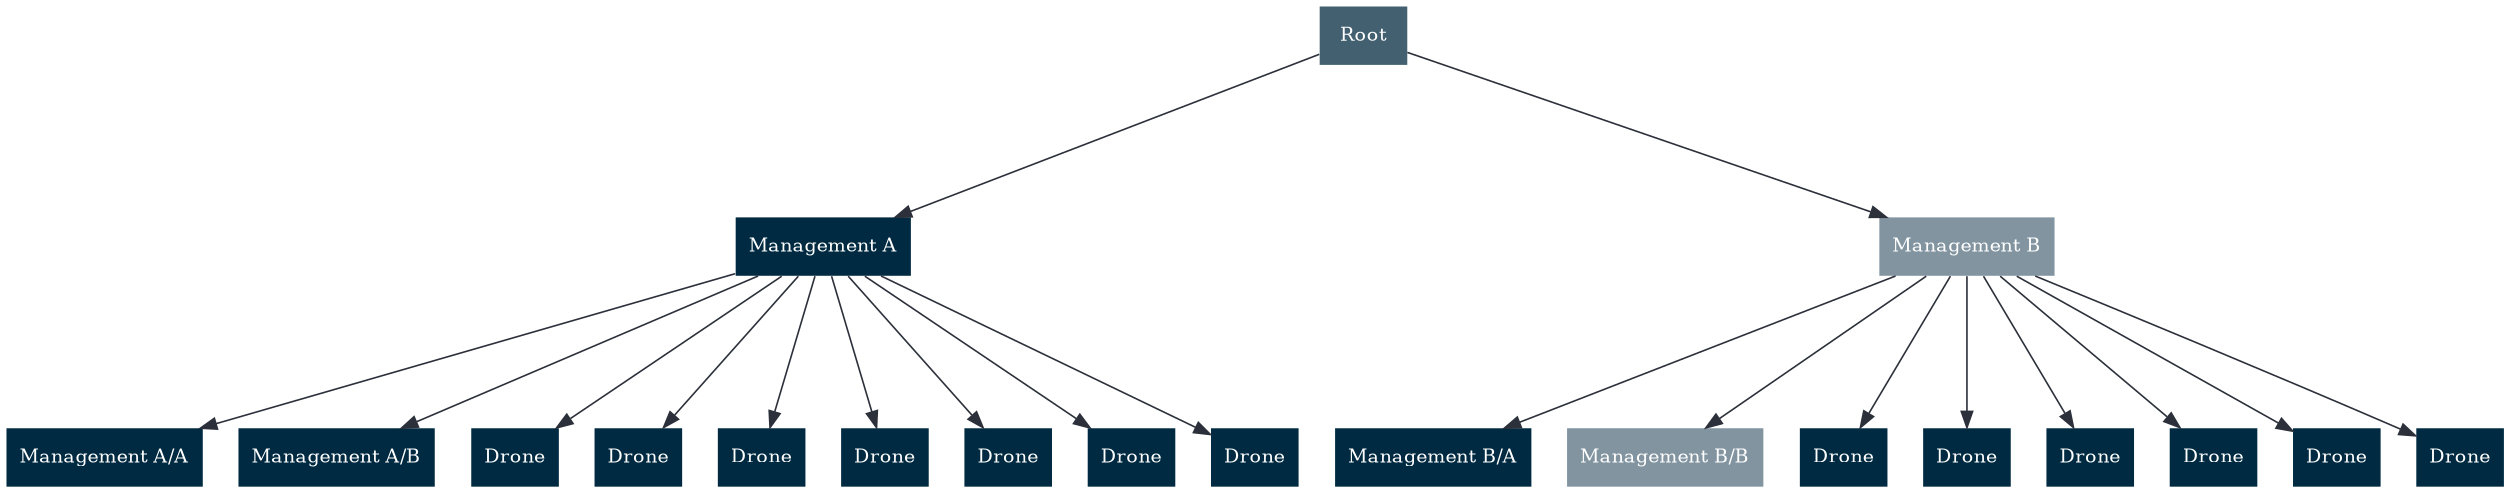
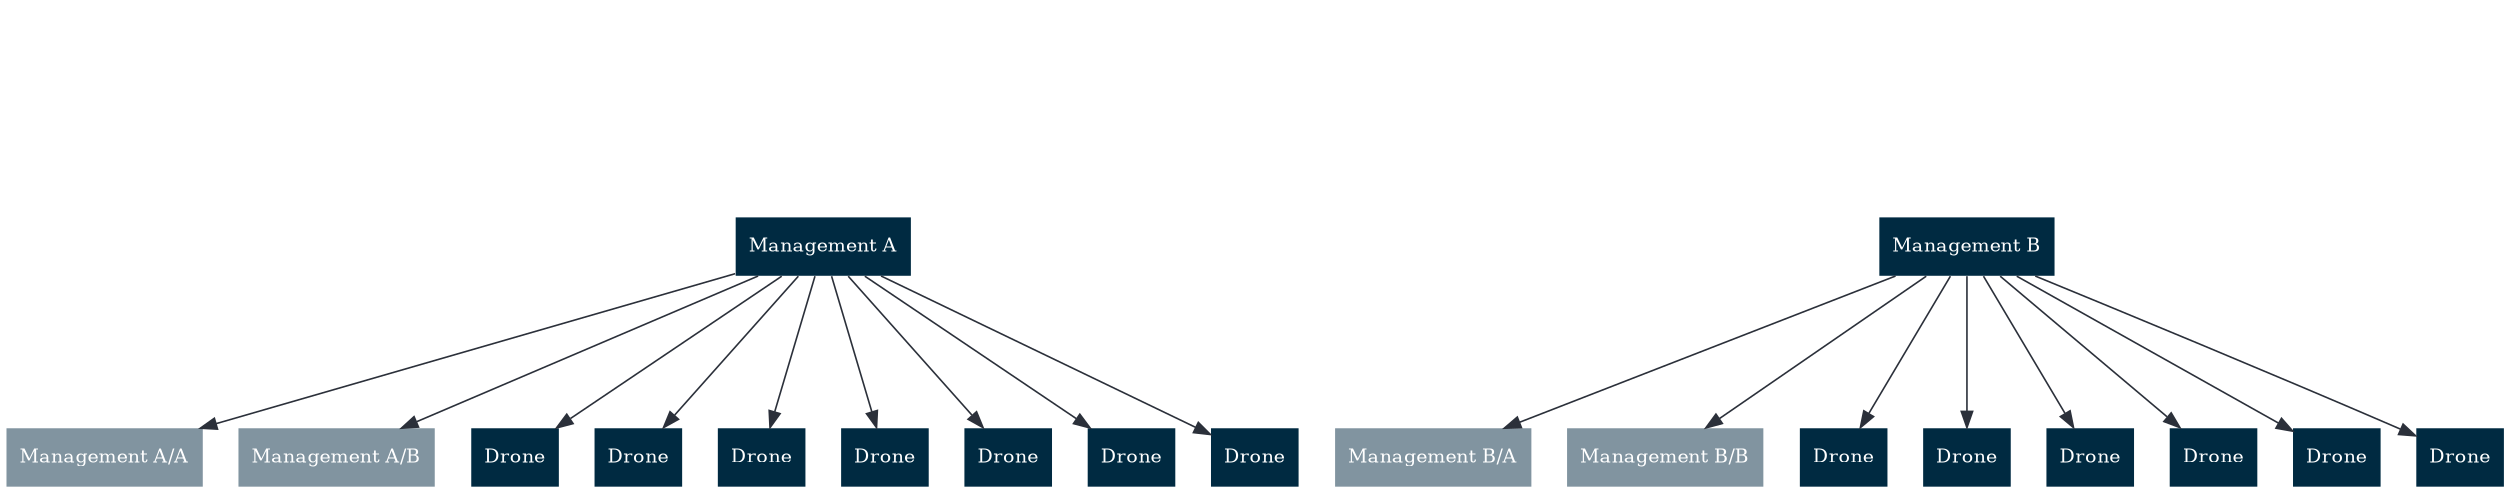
node "Root": removed
node "Management B": fillcolor #8194a0 -> #002a41
node "Management A/A": fillcolor #002a41 -> #8194a0
node "Management A/B": fillcolor #002a41 -> #8194a0
node "Management B/A": fillcolor #002a41 -> #8194a0
